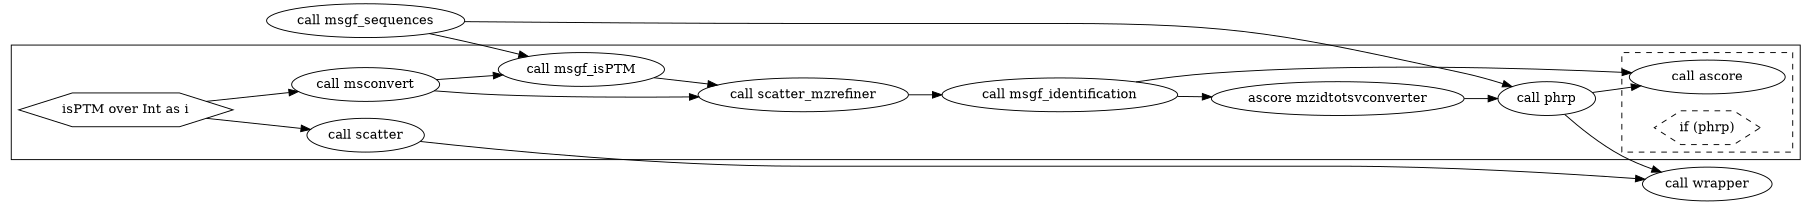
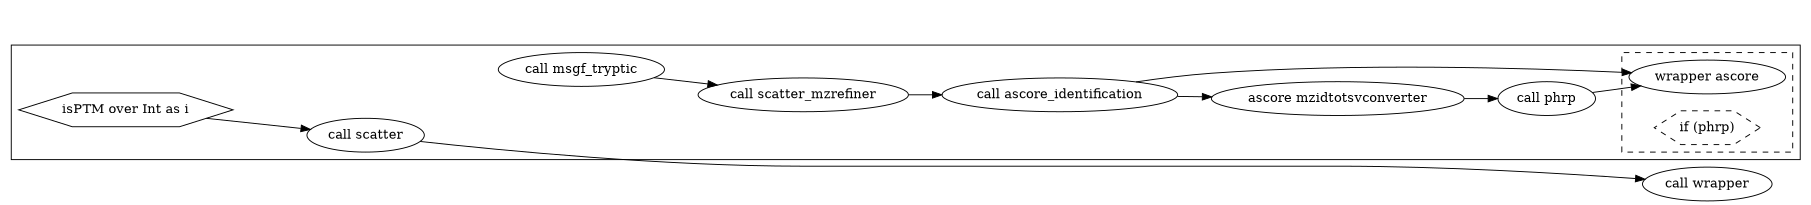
node "call msgf_sequences": removed
node "call msgf_isPTM": label "call msgf_isPTM" -> "call msgf_tryptic"
node "call ascore": label "call ascore" -> "wrapper ascore"
node "call msconvert": removed
node "call msgf_identification": label "call msgf_identification" -> "call ascore_identification"
edge "call phrp" -> "call wrapper": removed
